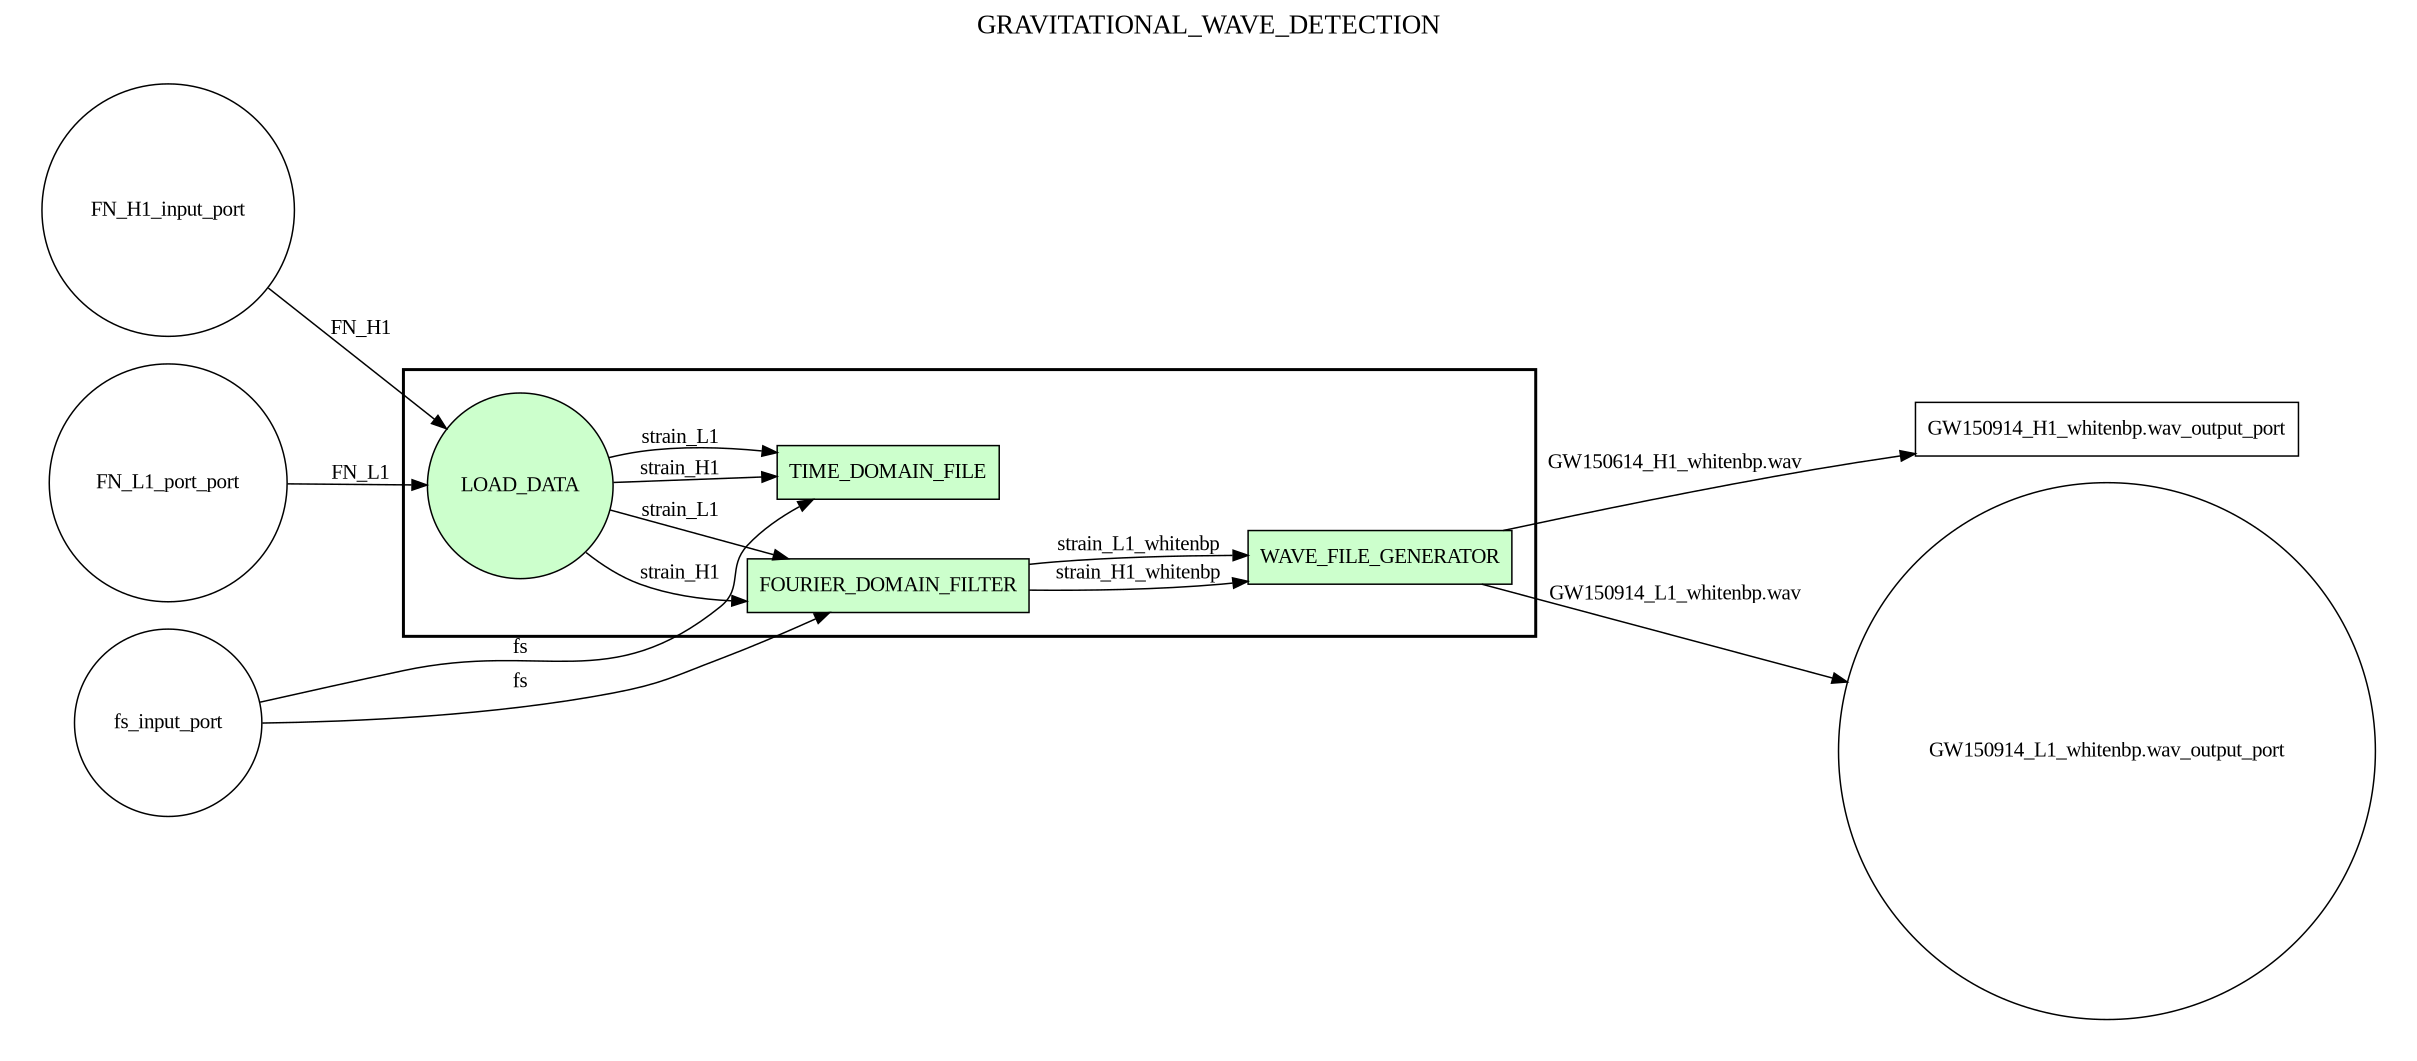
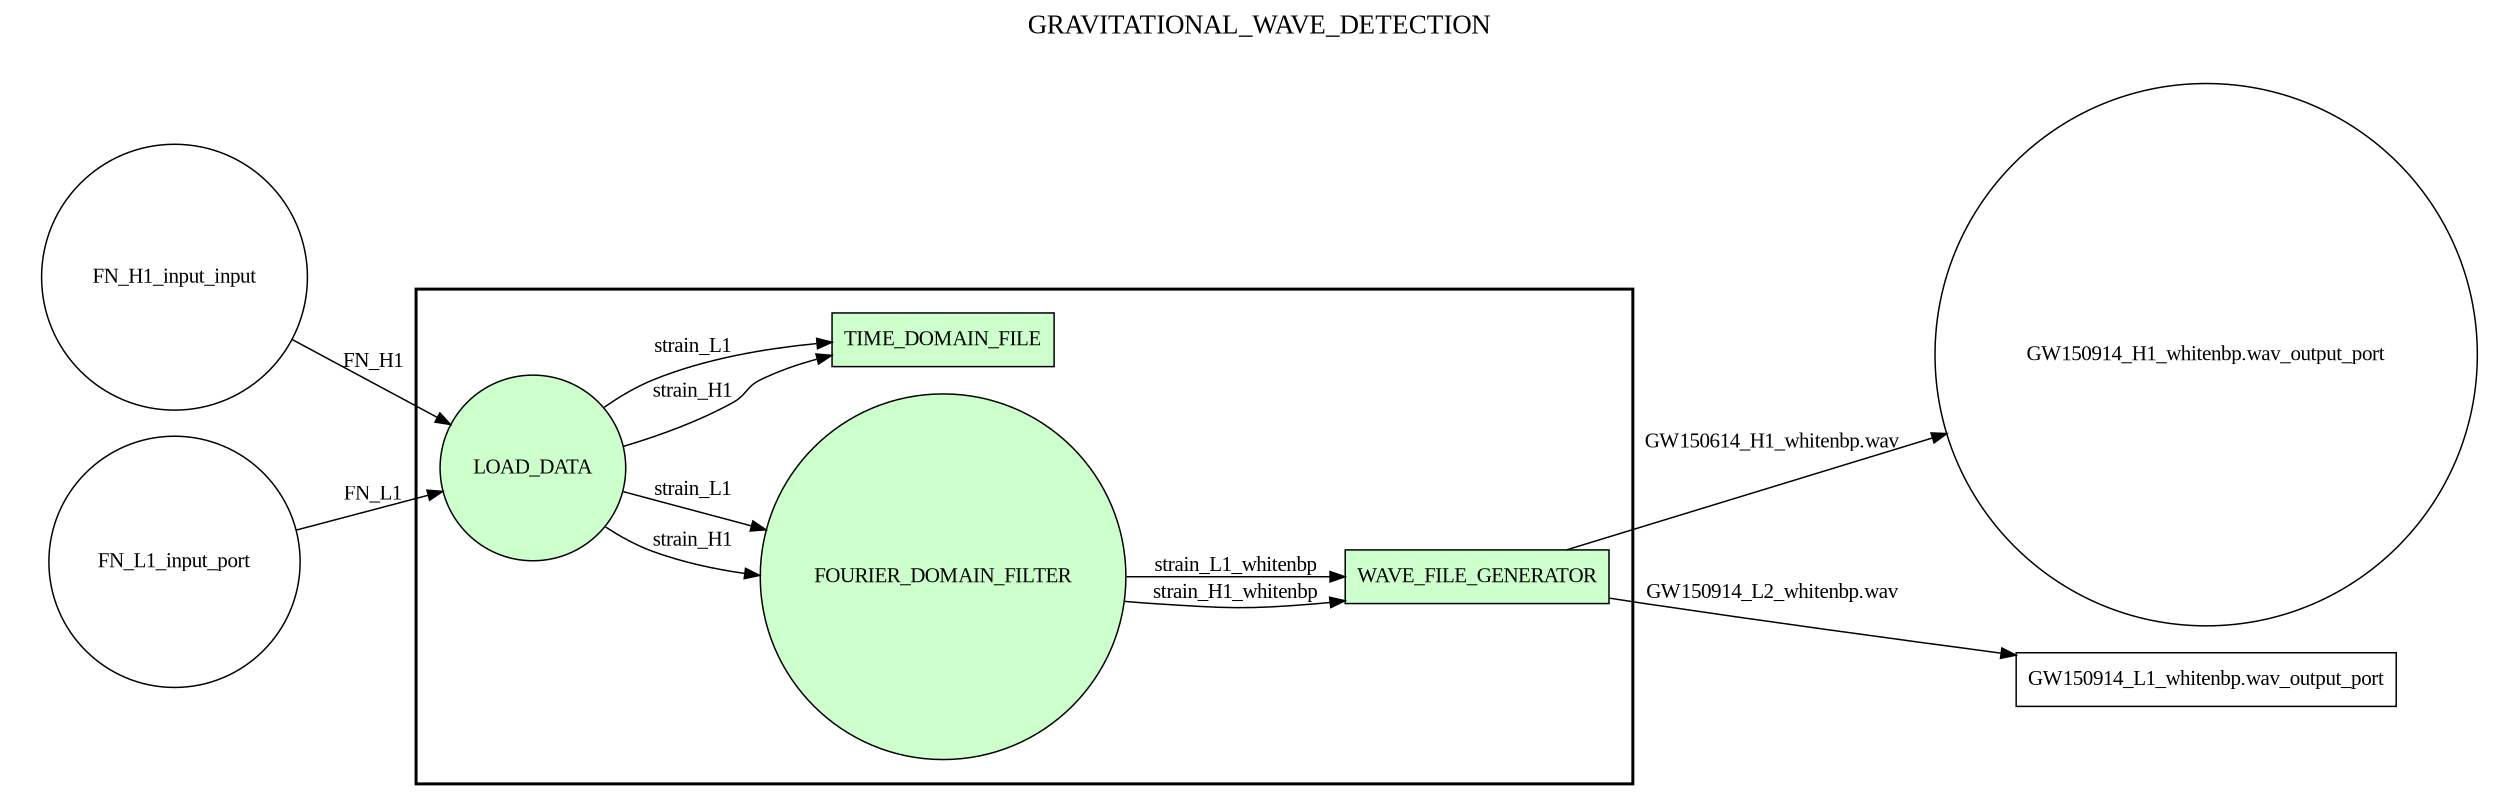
node "FN_H1_input_port": label "FN_H1_input_port" -> "FN_H1_input_input"
node "GW150914_H1_whitenbp.wav_output_port": shape box -> circle
node "FN_L1_port_port": label "FN_L1_port_port" -> "FN_L1_input_port"
node "FOURIER_DOMAIN_FILTER": shape box -> circle
edge "WAVE_FILE_GENERATOR" -> "GW150914_L1_whitenbp.wav_output_port": label "GW150914_L1_whitenbp.wav" -> "GW150914_L2_whitenbp.wav"
node "fs_input_port": removed
node "GW150914_L1_whitenbp.wav_output_port": shape circle -> box
